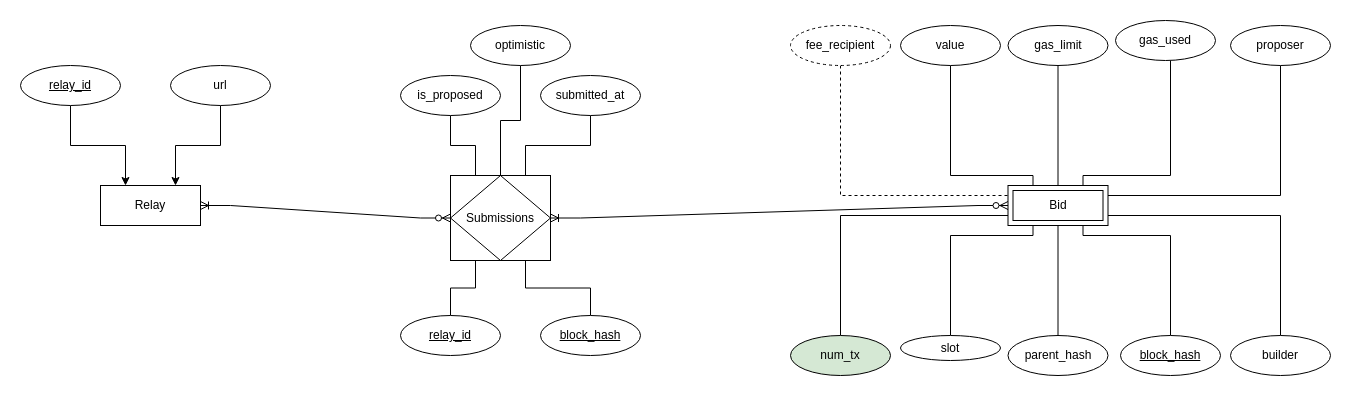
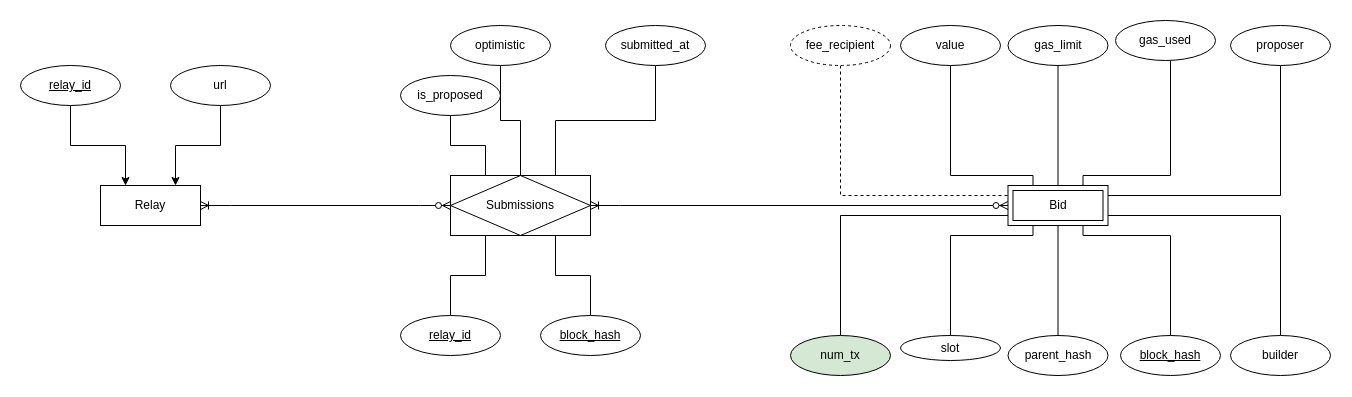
node "optimistic": moved (521, 46) -> (501, 46)
node "submitted_at": moved (591, 96) -> (656, 46)
node "Submissions": size 100x85 -> 140x60
